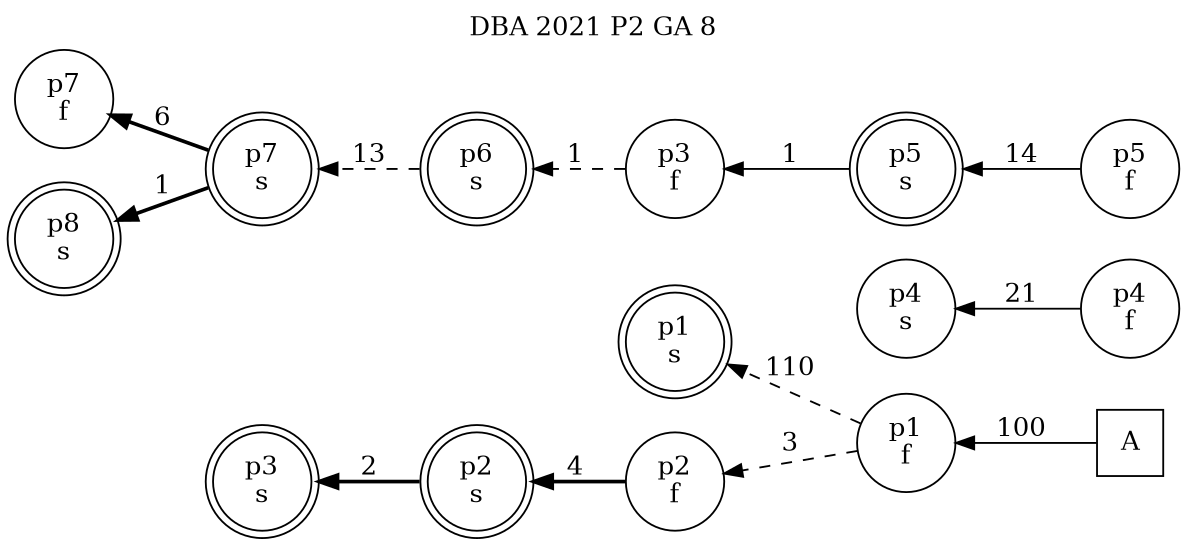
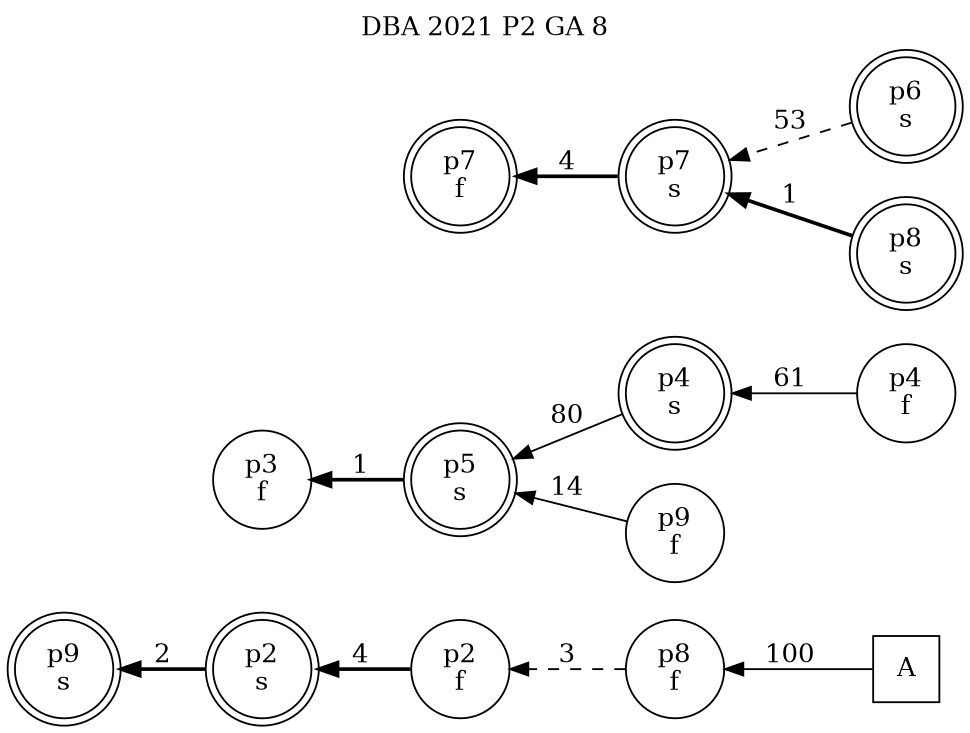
node "p7 f": shape circle -> doublecircle
edge "p7 s" -> "p7 f": label "6" -> "4"
edge "p6 s" -> "p7 s": label "13" -> "53"
edge "p3 f" -> "p6 s": removed, label "1"
edge "p5 s" -> "p3 f": style solid -> bold
node "p5 f": label "p5 f" -> "p9 f"
edge "p7 s" -> "p8 s": reversed
edge "p4 f" -> "p4 s": label "21" -> "61"
node "p4 s": shape circle -> doublecircle
node "p1 s": removed
edge "p4 s" -> "p5 s": added, label "80"
node "p1 f": label "p1 f" -> "p8 f"
node "p3 s": label "p3 s" -> "p9 s"
